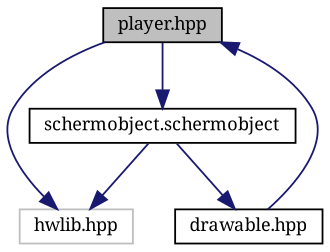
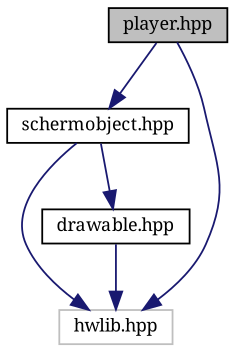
edge "drawable.hpp" -> "player.hpp": now "drawable.hpp" -> "hwlib.hpp"
node "schermobject.schermobject": label "schermobject.schermobject" -> "schermobject.hpp"
